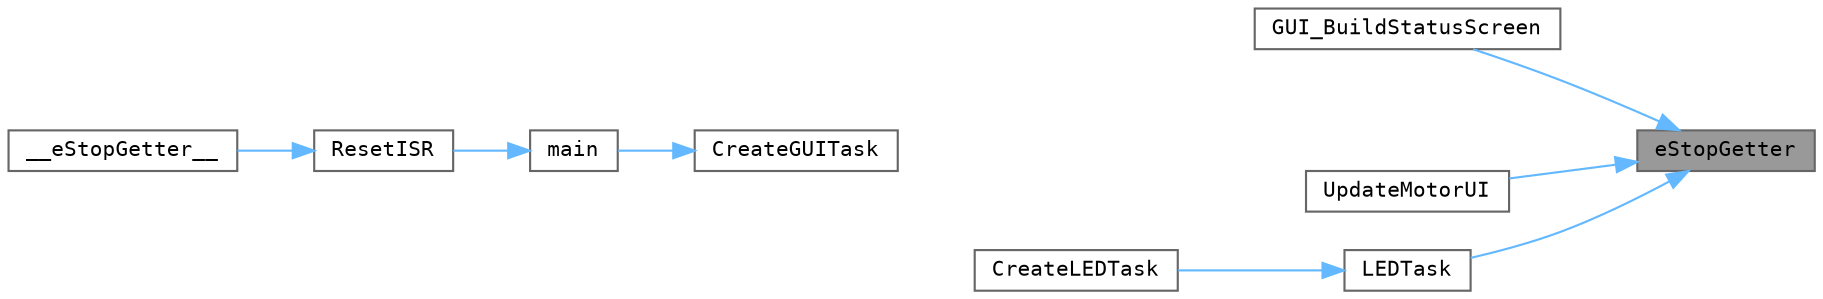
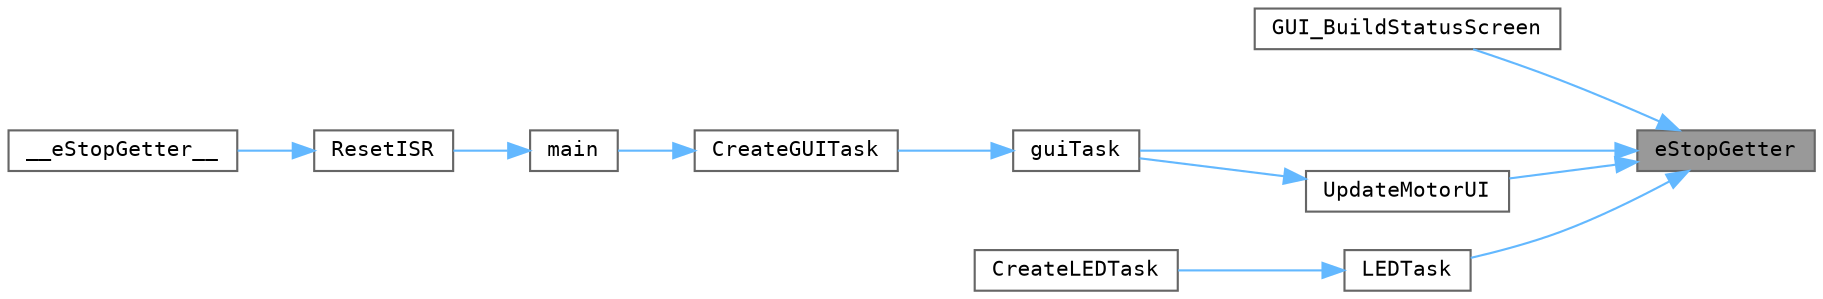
node "guiTask": added
